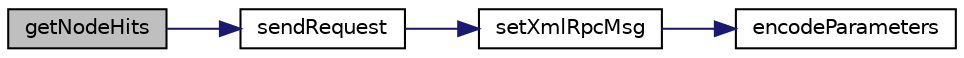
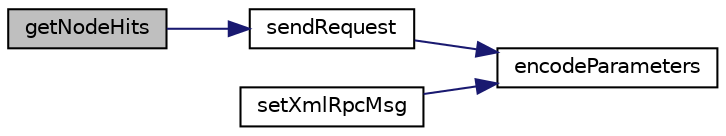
edge "sendRequest" -> "setXmlRpcMsg": now "sendRequest" -> "encodeParameters"
